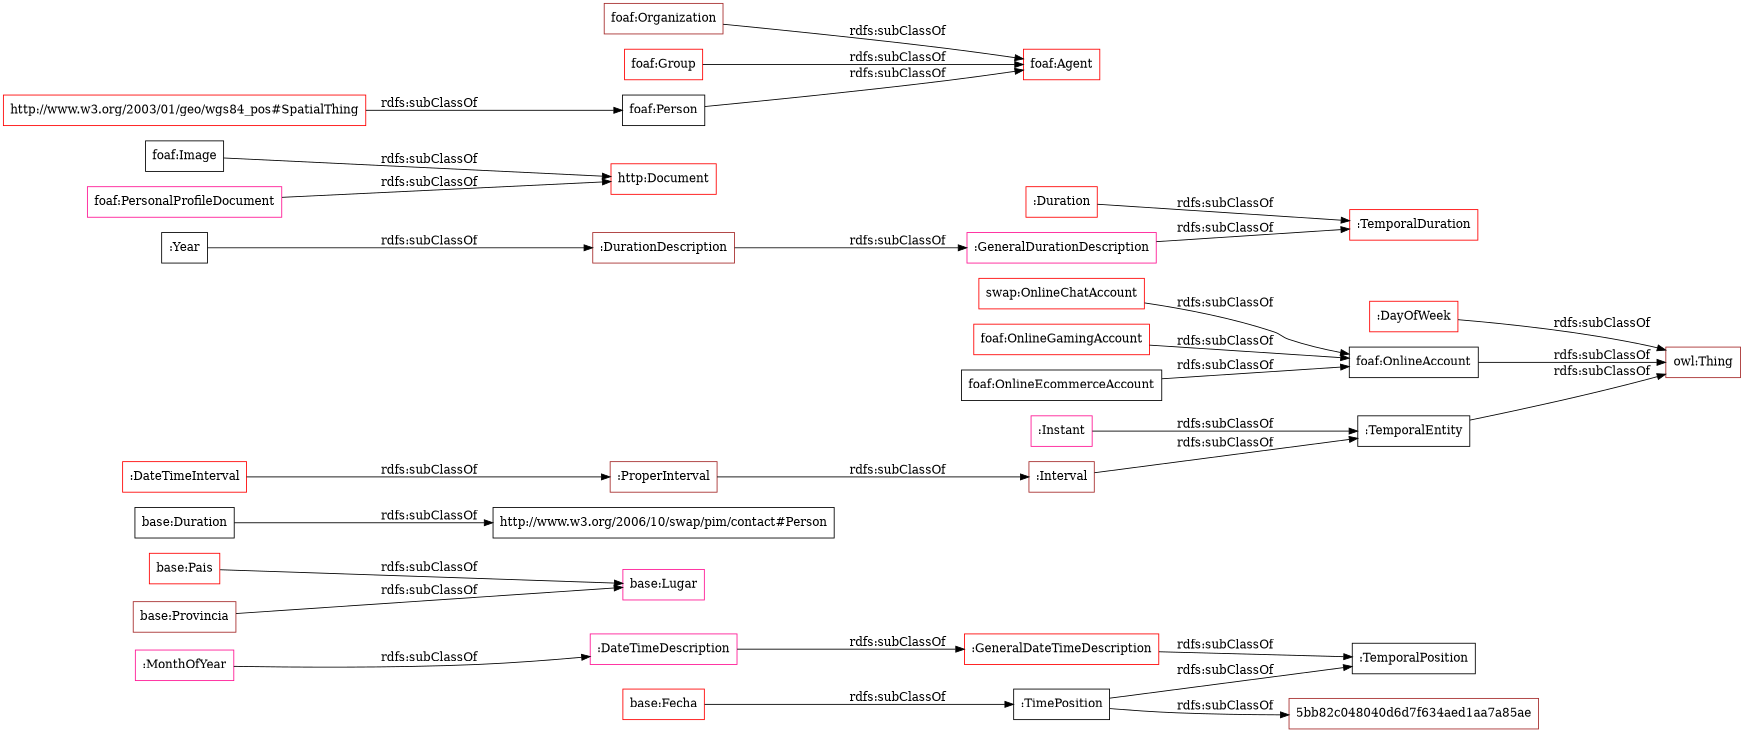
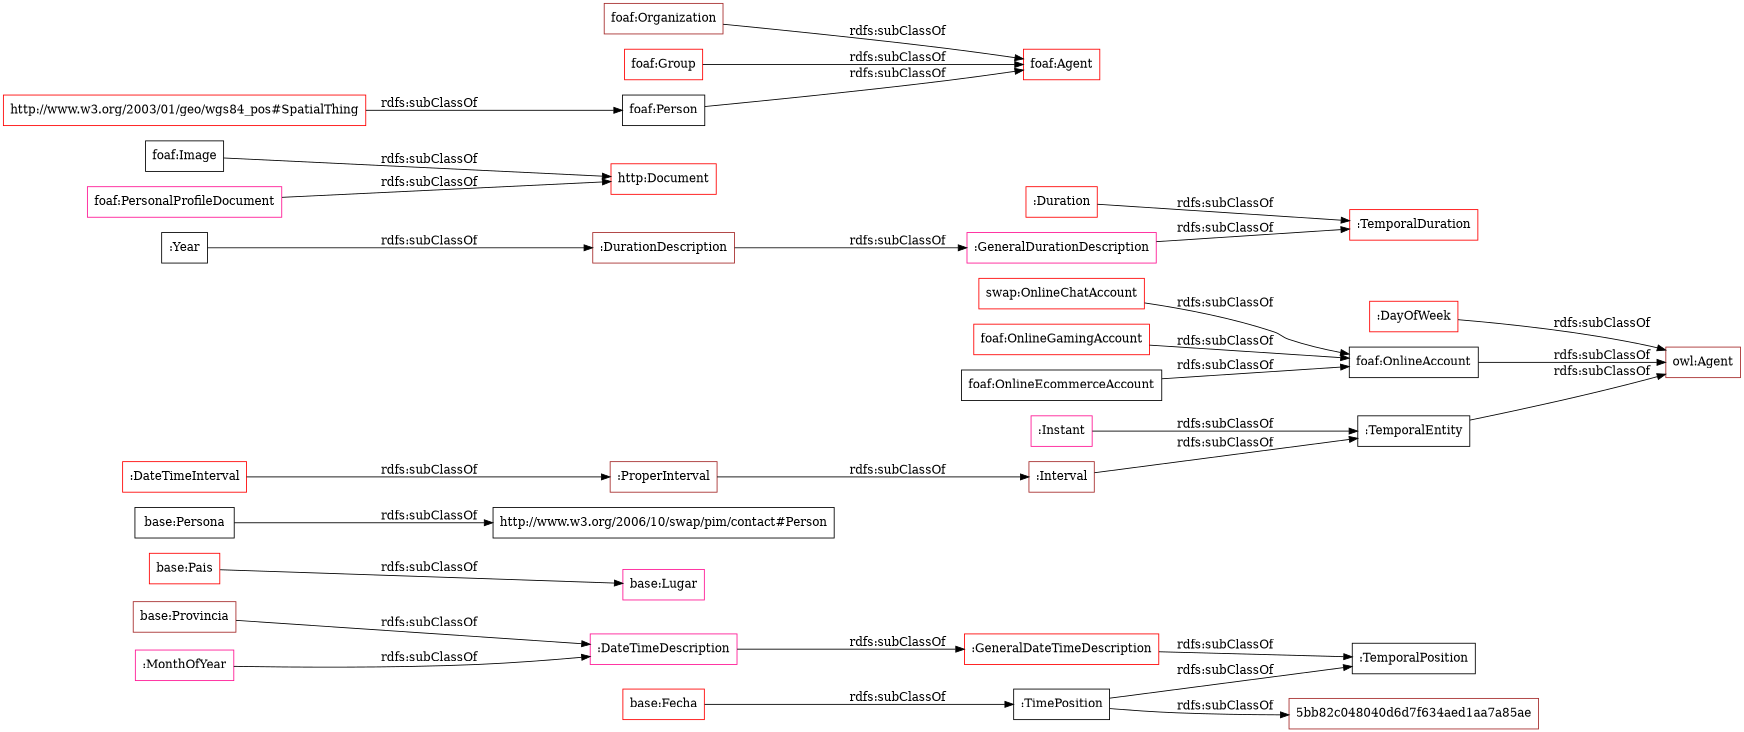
node "owl:Thing": label "owl:Thing" -> "owl:Agent"
node "base:Duration": label "base:Duration" -> "base:Persona"
edge "base:Provincia" -> "base:Lugar": now "base:Provincia" -> ":DateTimeDescription"
